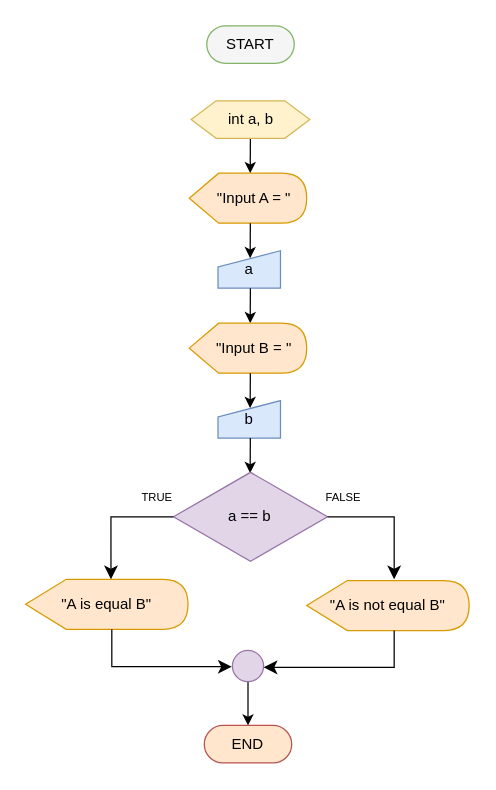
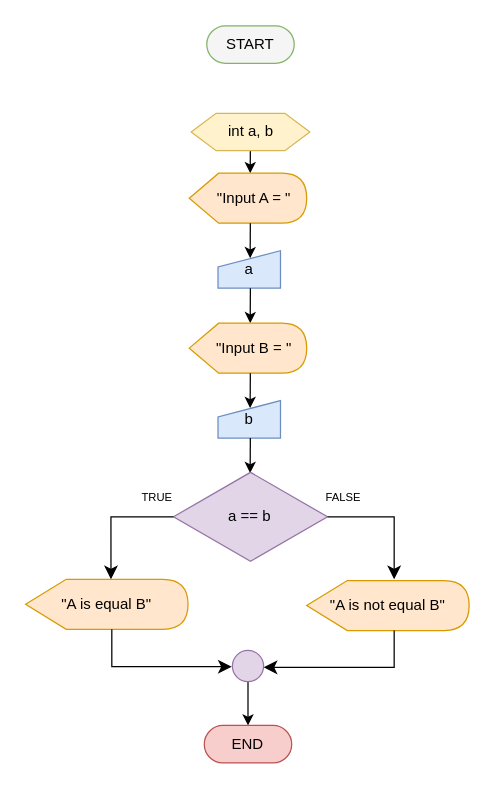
node "int a, b": moved (251, 119) -> (251, 132)
node "END": fillcolor #ffe6cc -> #f8cecc
